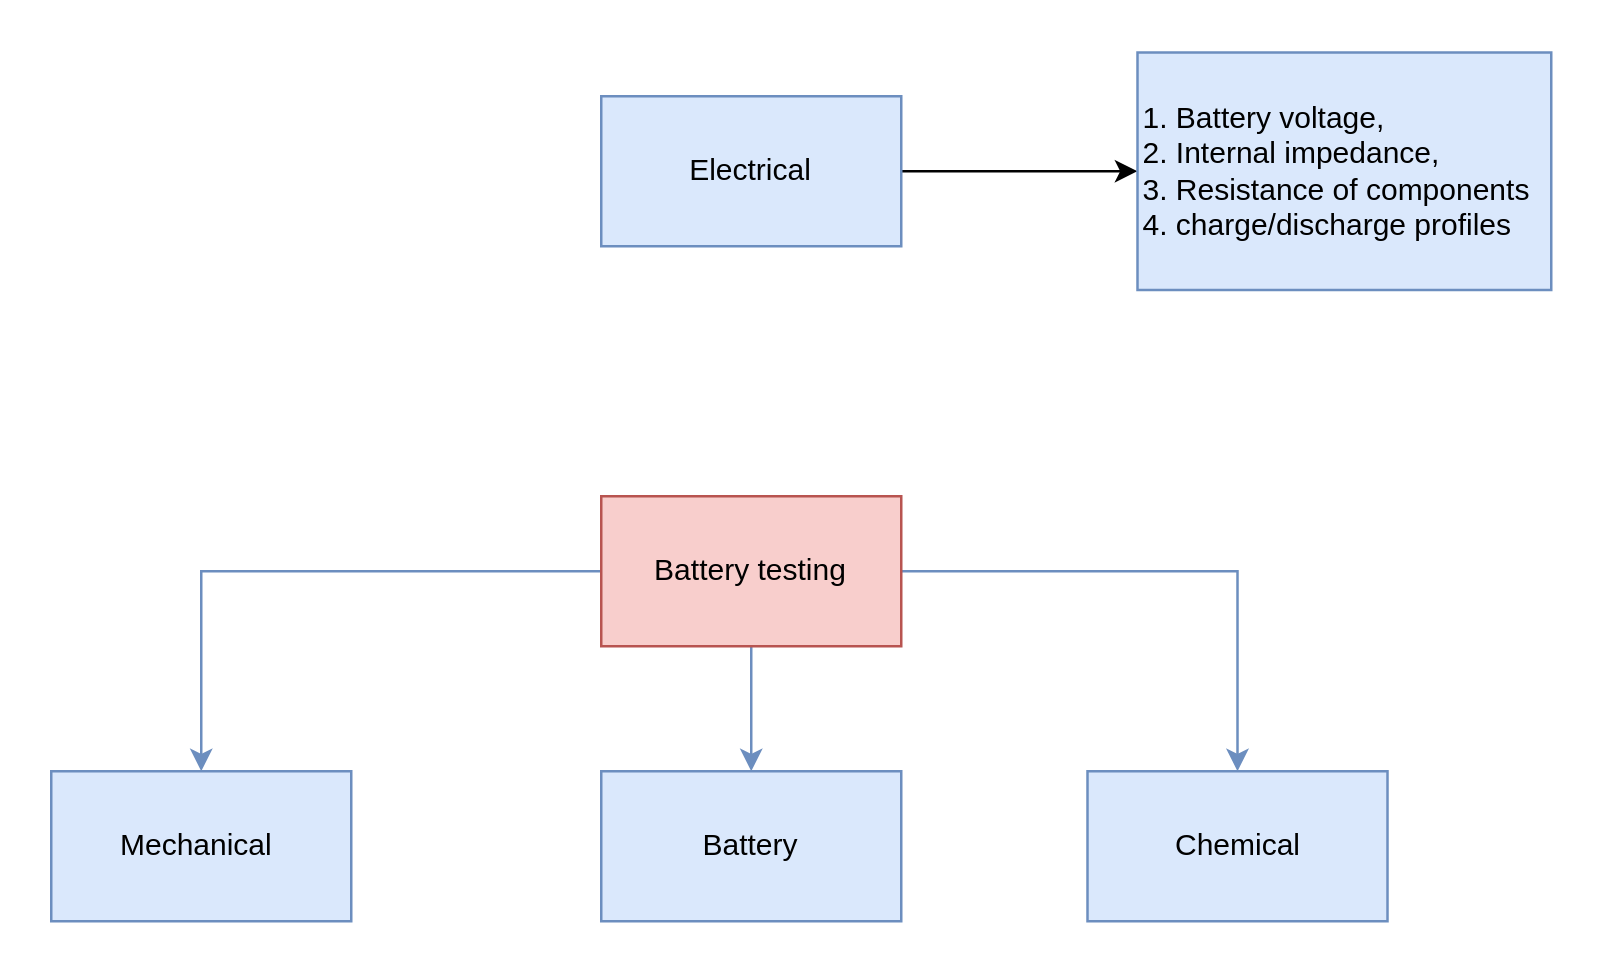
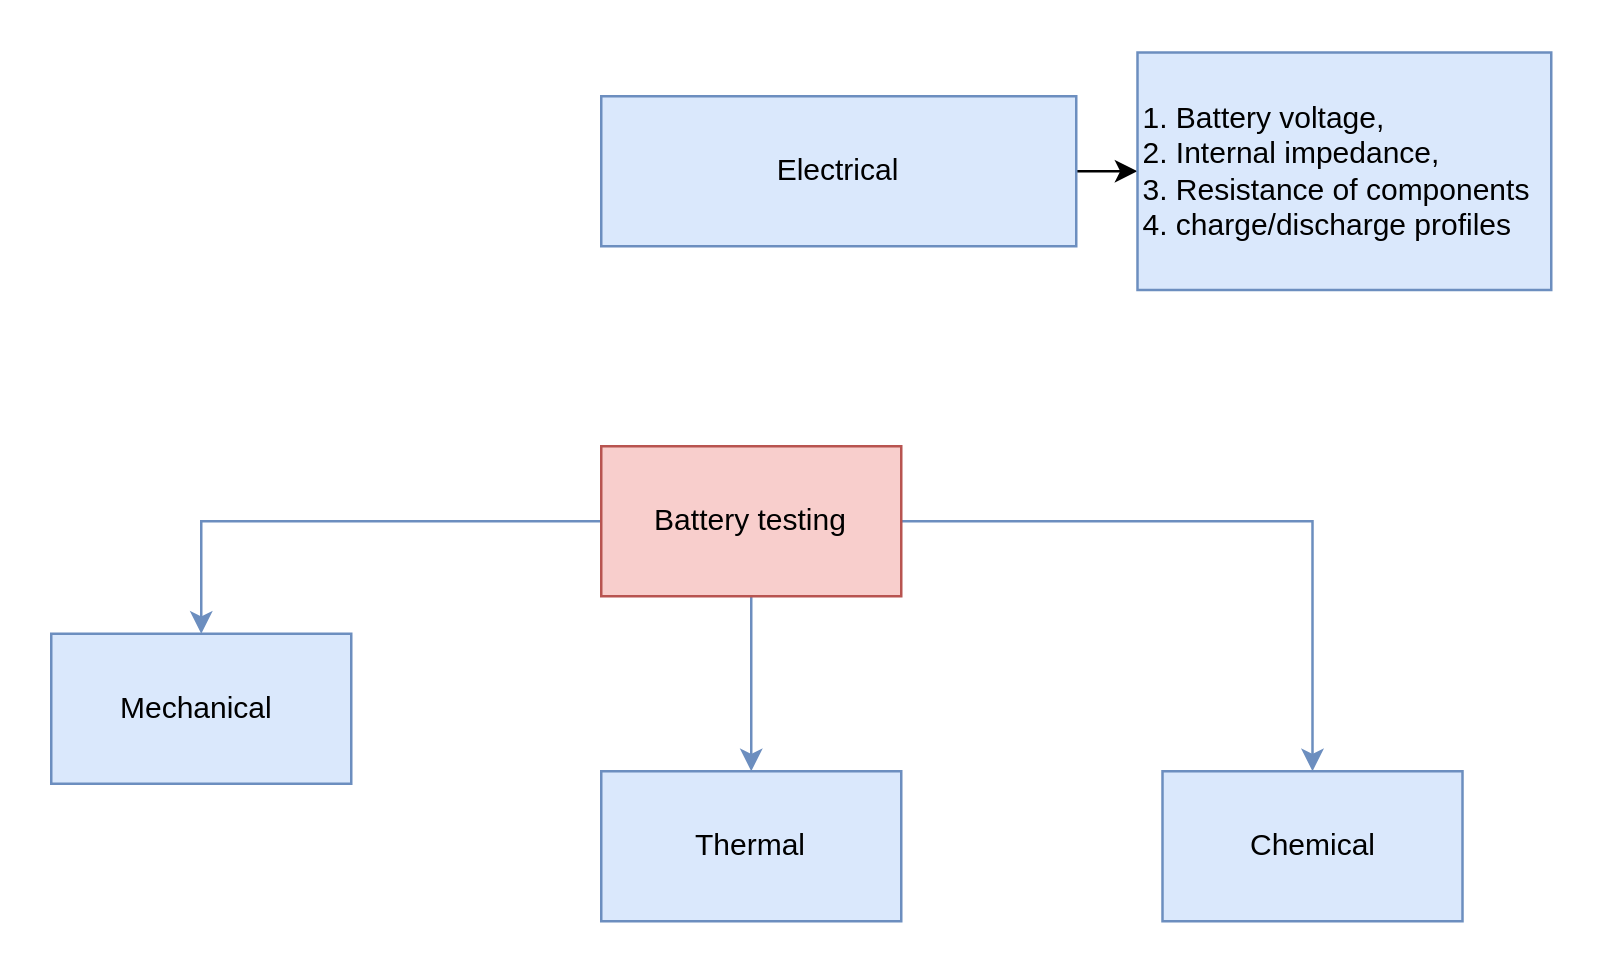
node "Electrical": size 300x150 -> 475x150
node "Battery testing": moved (751, 571) -> (751, 521)
node "Mechanical": moved (201, 846) -> (201, 709)
node "Battery": label "Battery" -> "Thermal"
node "Chemical": moved (1238, 846) -> (1313, 846)
